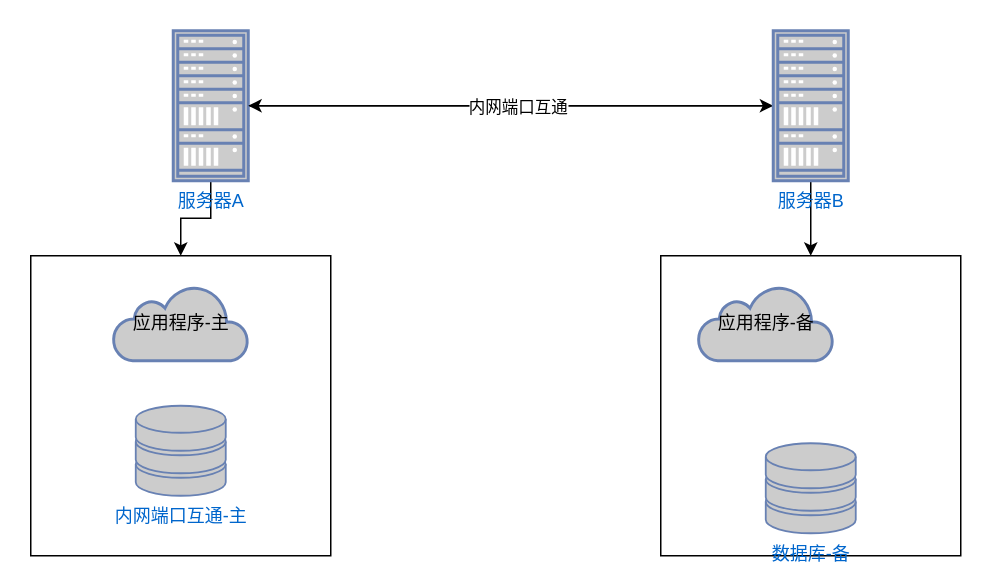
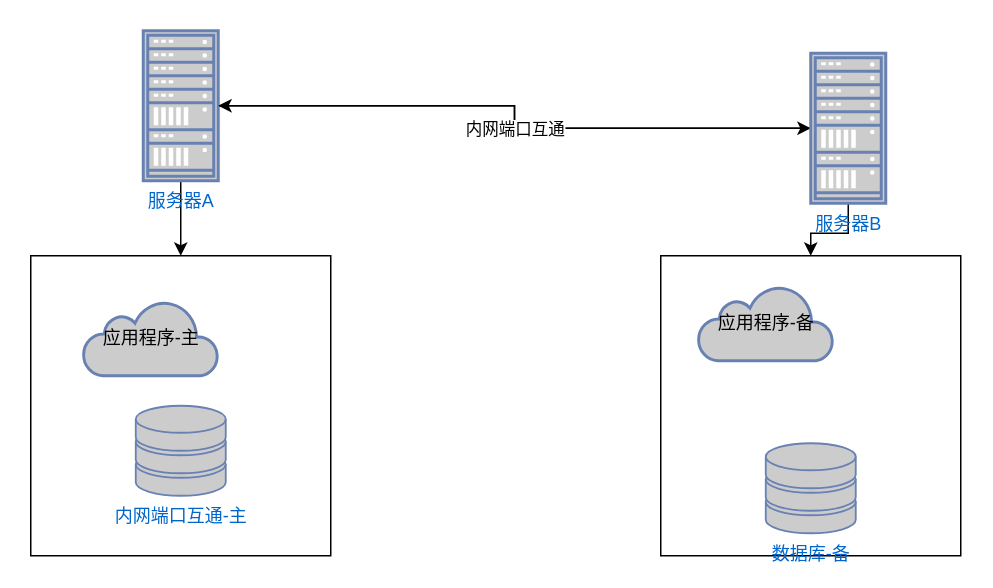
node "服务器A": moved (211, 106) -> (181, 106)
node "服务器B": moved (811, 106) -> (848, 128)
node "应用程序-主": moved (181, 323) -> (151, 338)
